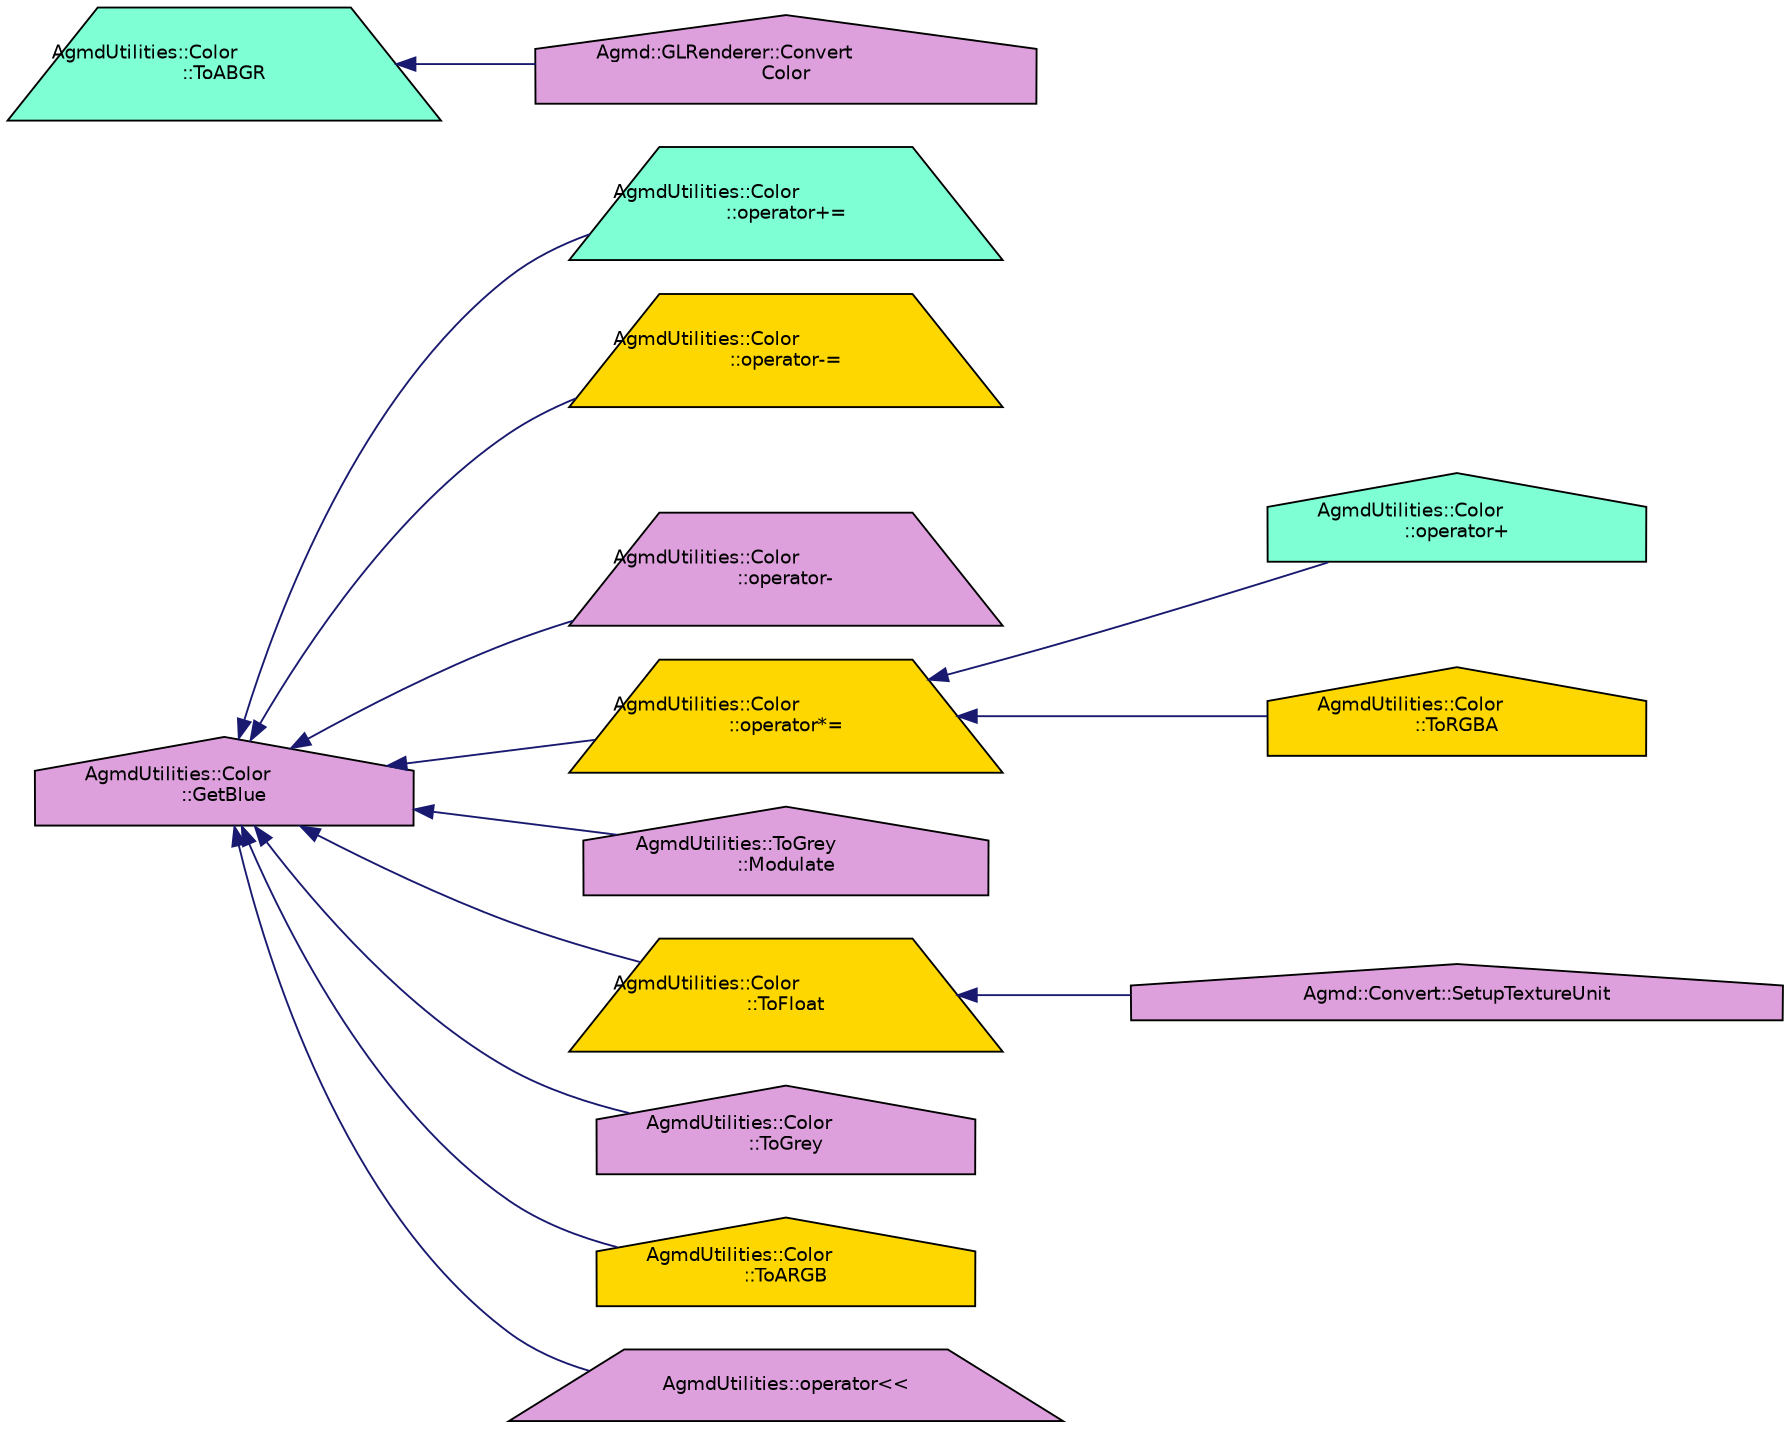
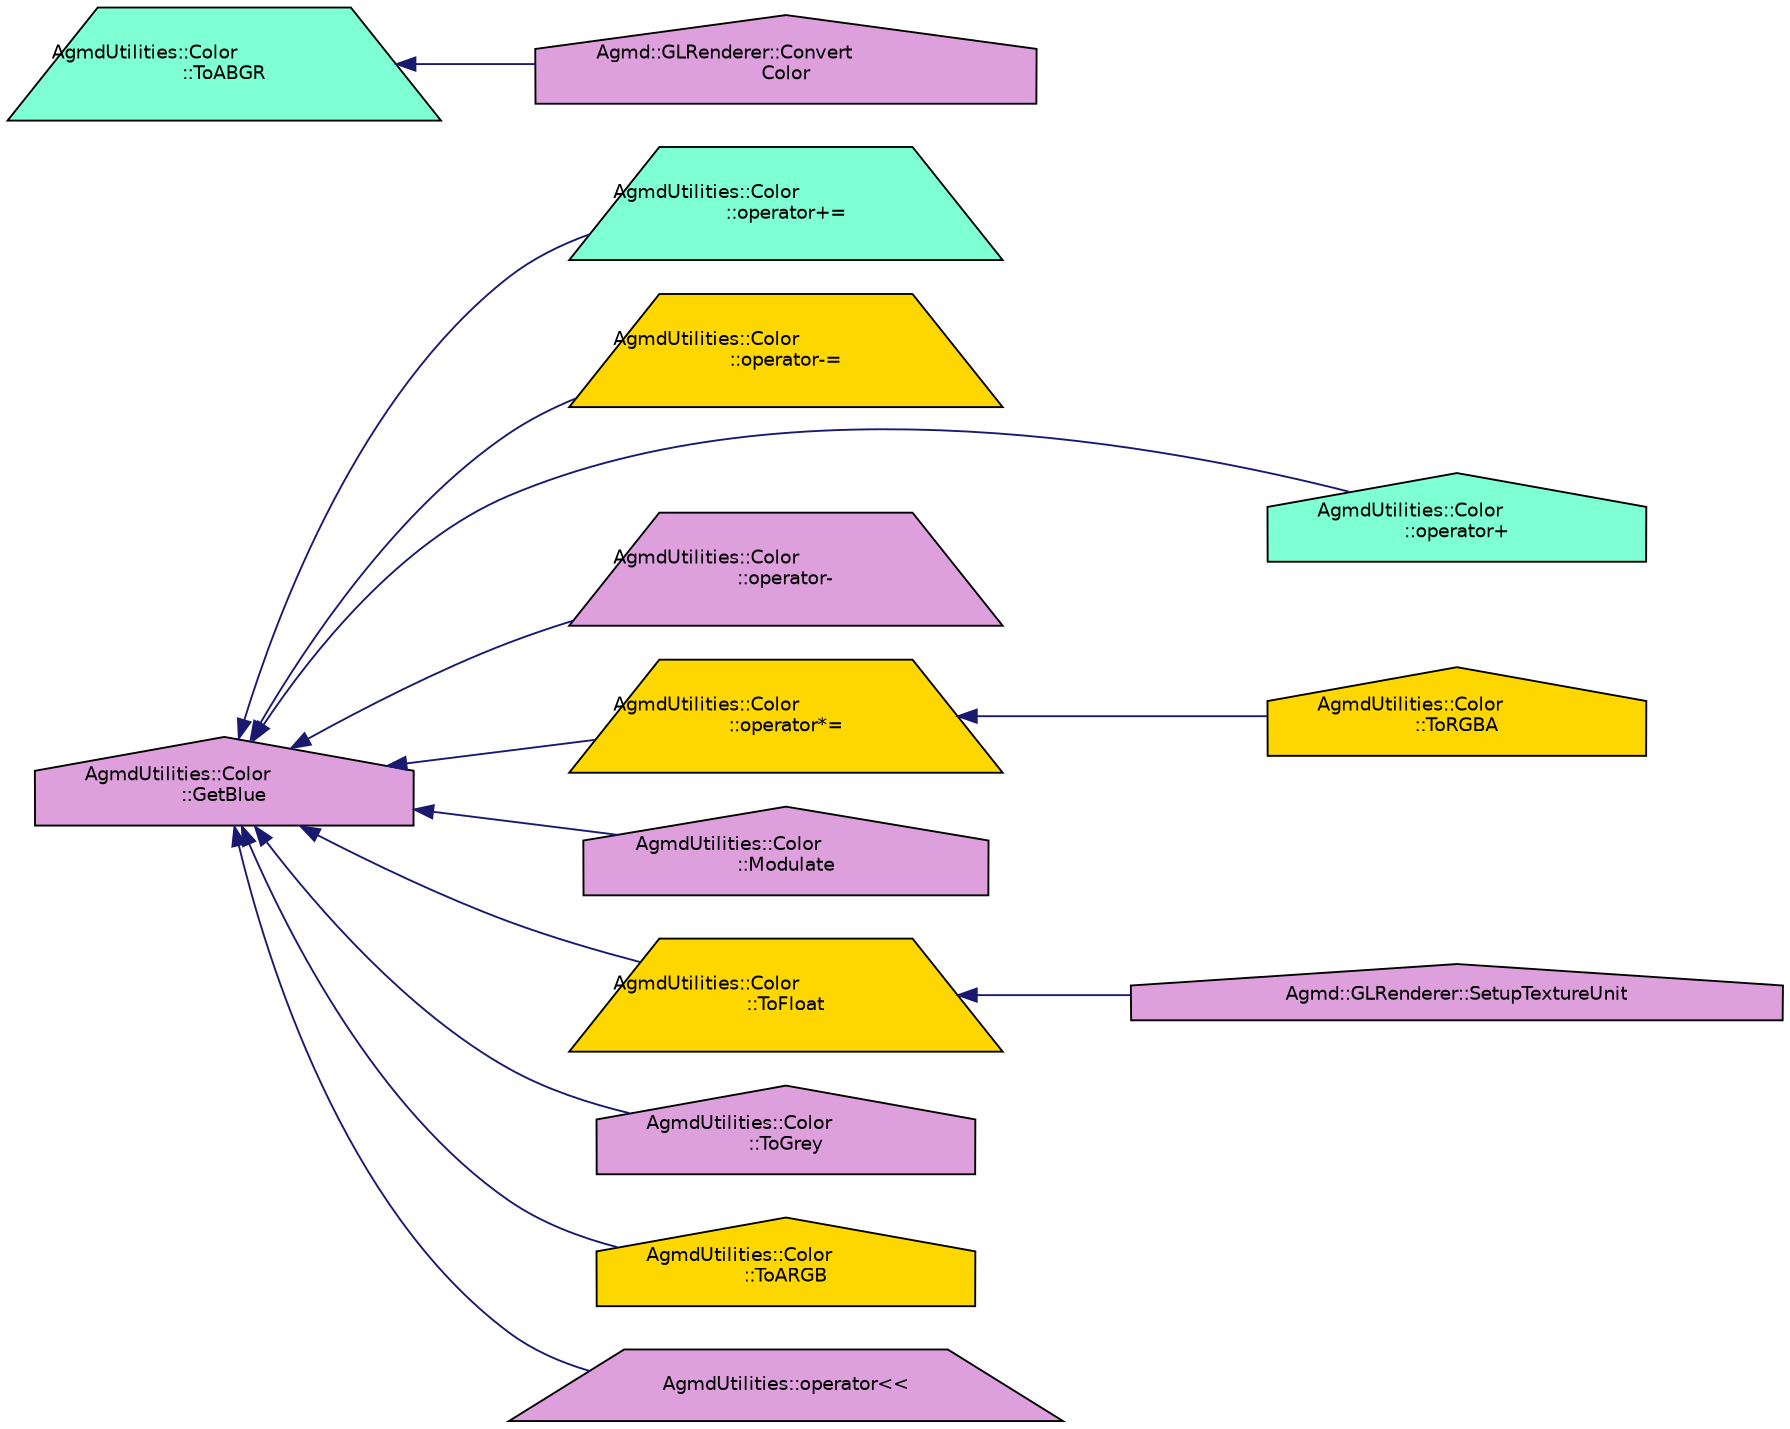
edge "AgmdUtilities::Color ::operator+" -> "AgmdUtilities::Color ::operator*=": now "AgmdUtilities::Color ::operator+" -> "AgmdUtilities::Color ::GetBlue"
node "AgmdUtilities::ToGrey ::Modulate": label "AgmdUtilities::ToGrey ::Modulate" -> "AgmdUtilities::Color ::Modulate"
node "Agmd::Convert::SetupTextureUnit": label "Agmd::Convert::SetupTextureUnit" -> "Agmd::GLRenderer::SetupTextureUnit"
